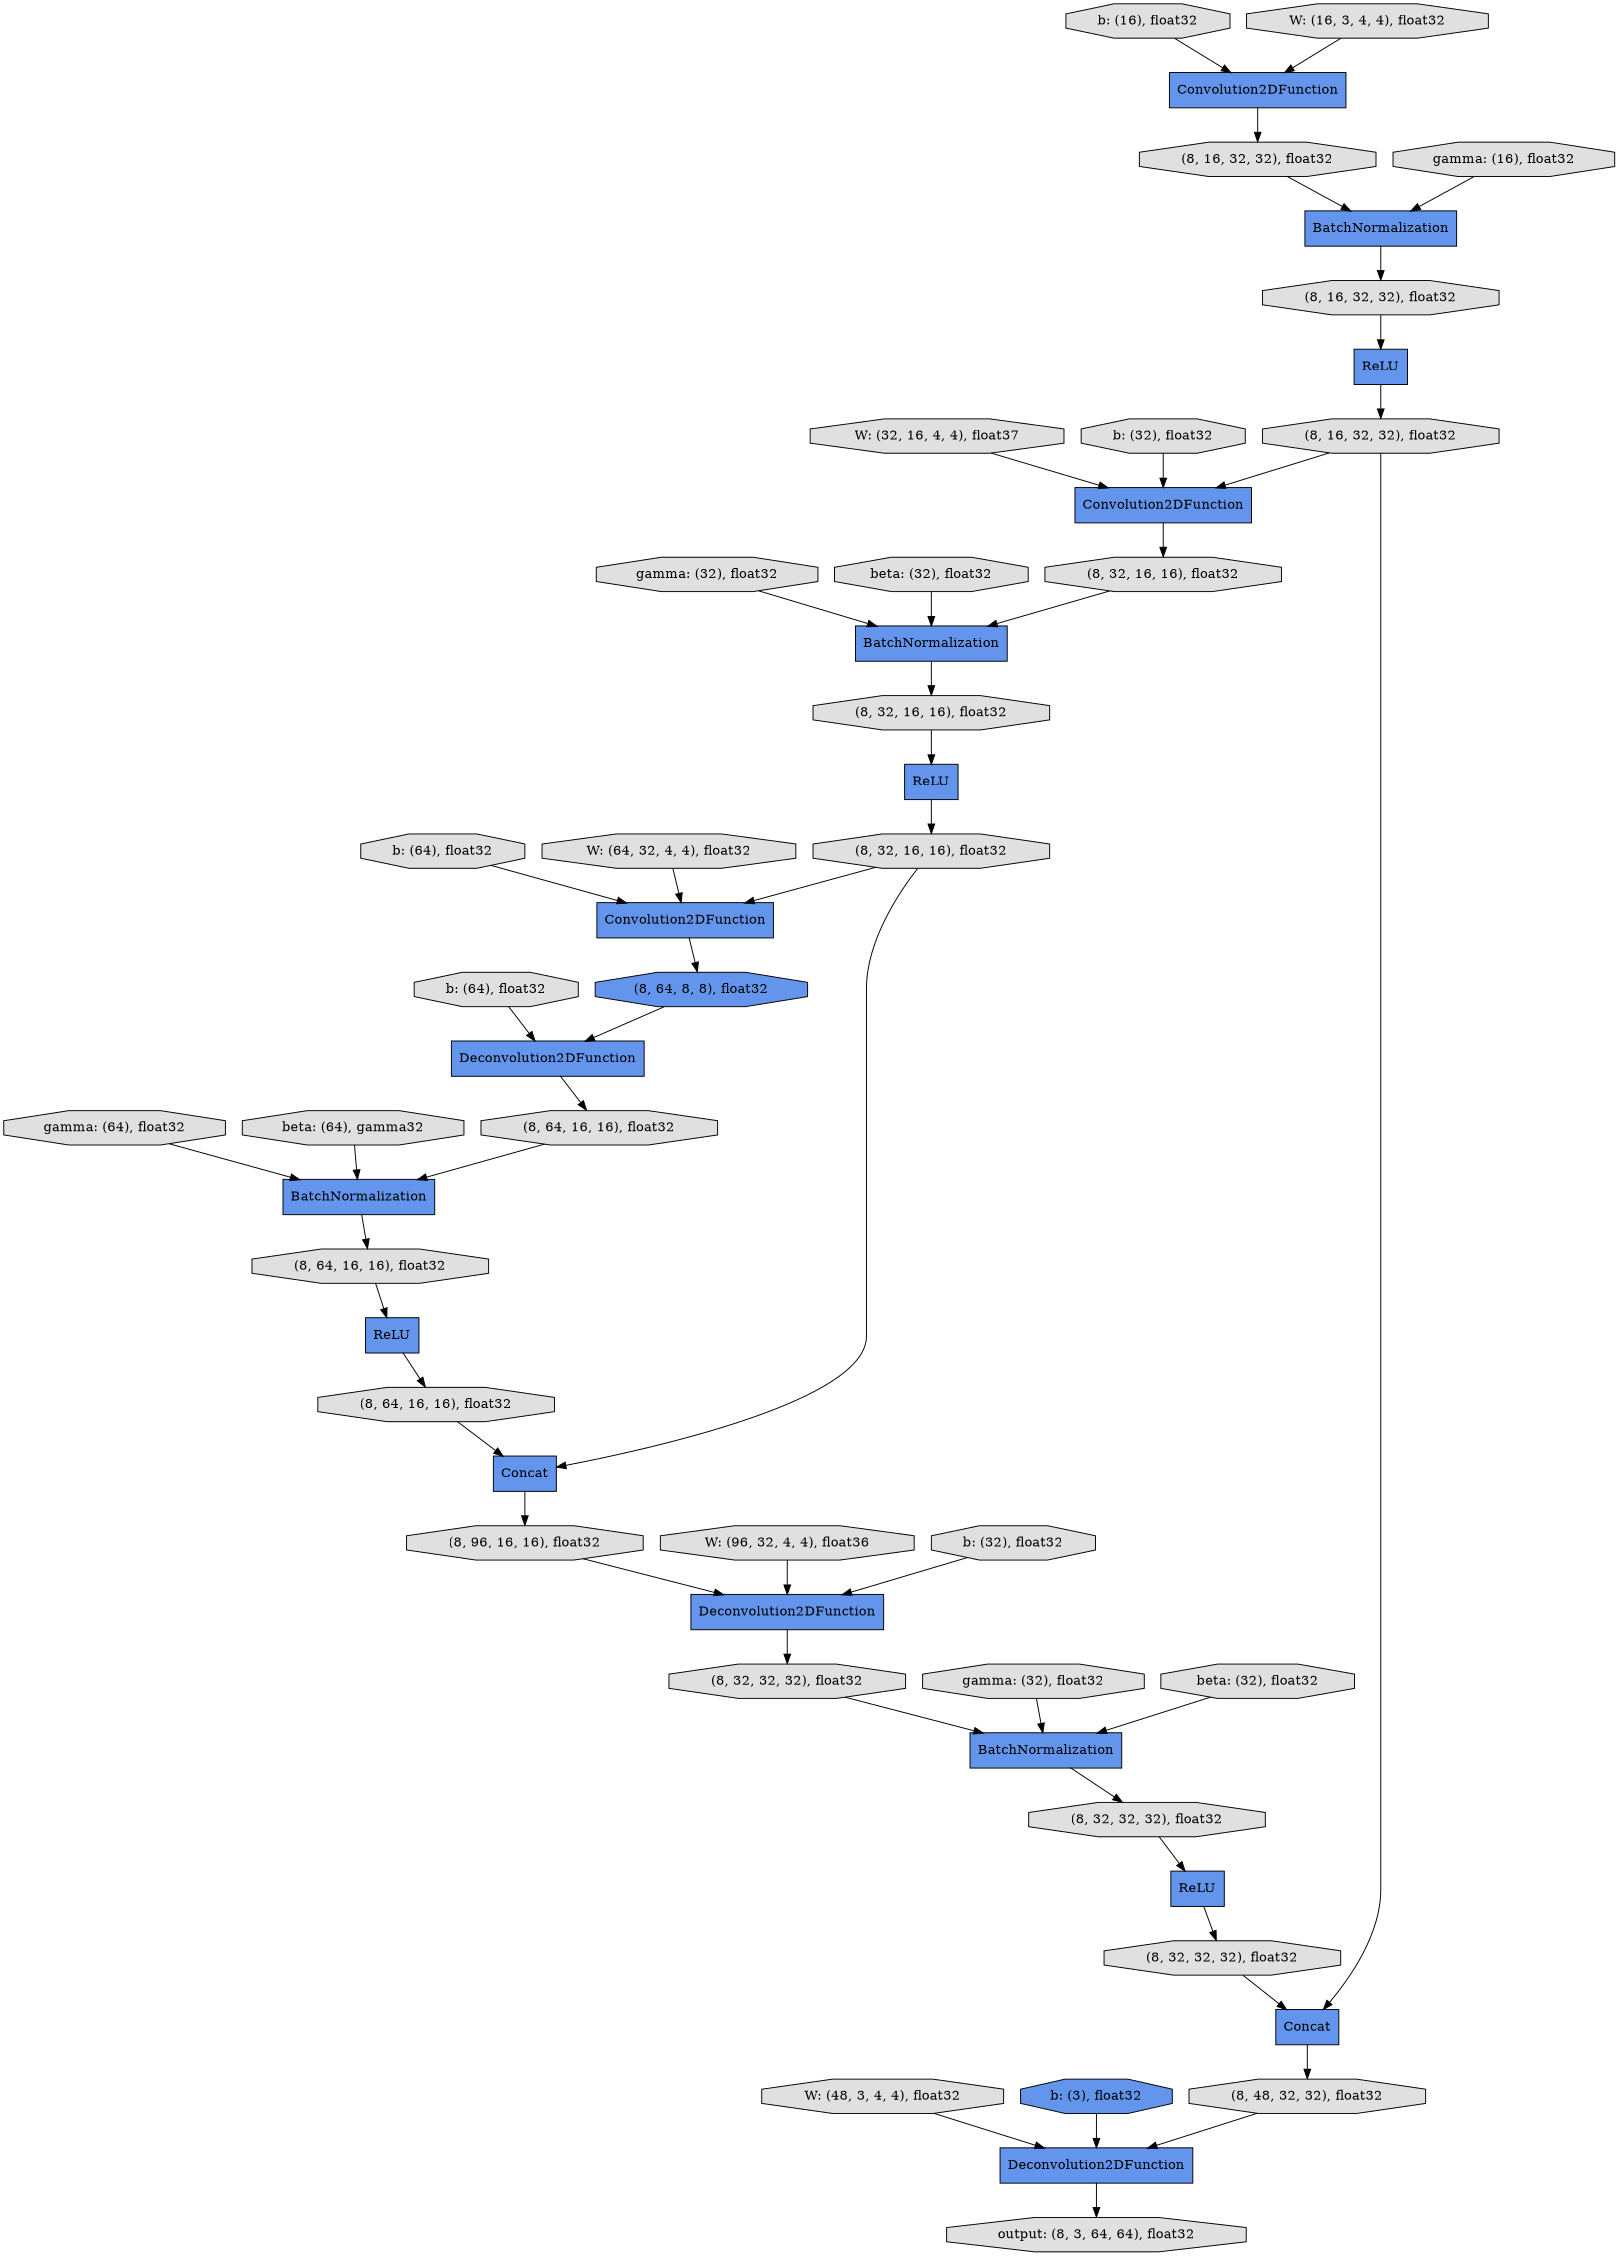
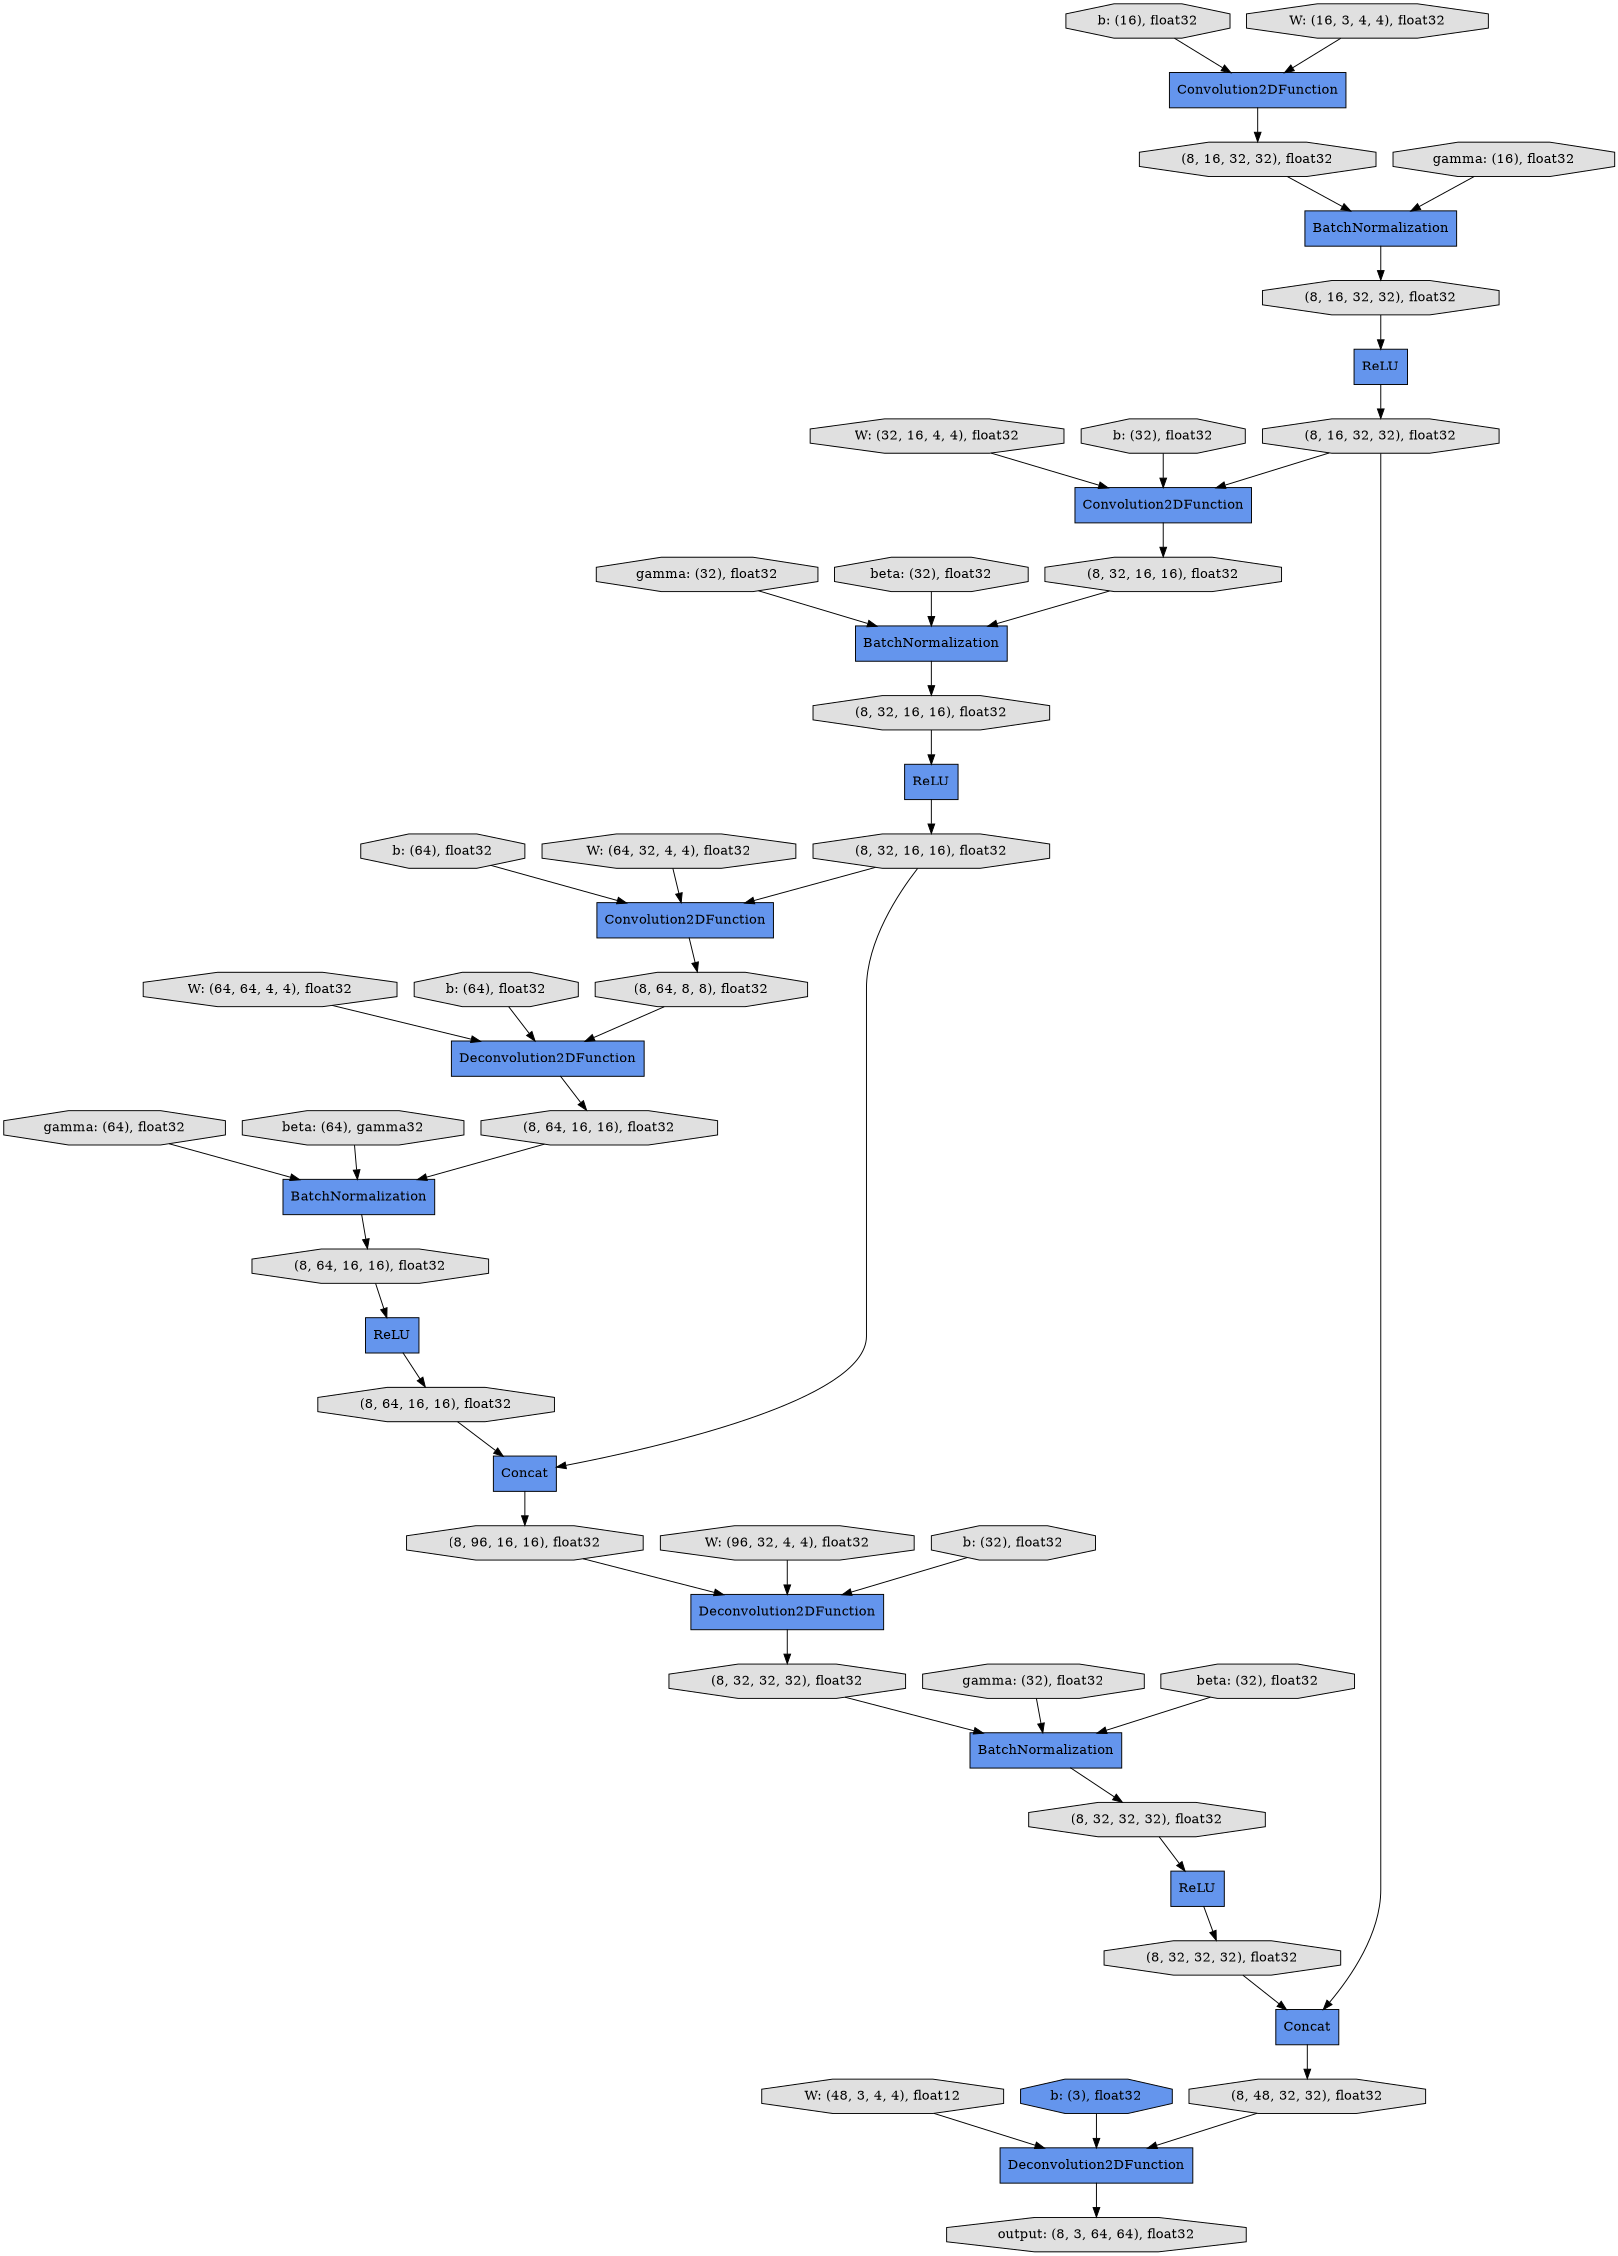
node "W: (32, 16, 4, 4), float37": label "W: (32, 16, 4, 4), float37" -> "W: (32, 16, 4, 4), float32"
node "W: (64, 64, 4, 4), float32": added
node "(8, 64, 8, 8), float32": fillcolor #6495ed -> #e0e0e0
node "W: (96, 32, 4, 4), float36": label "W: (96, 32, 4, 4), float36" -> "W: (96, 32, 4, 4), float32"
node "W: (48, 3, 4, 4), float32": label "W: (48, 3, 4, 4), float32" -> "W: (48, 3, 4, 4), float12"
